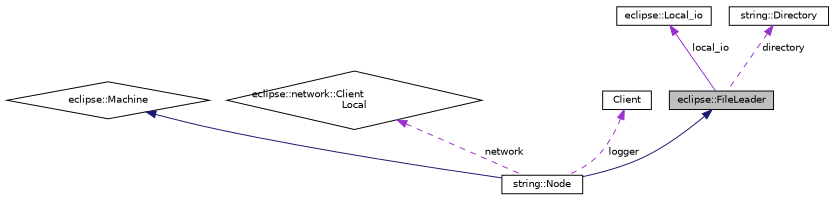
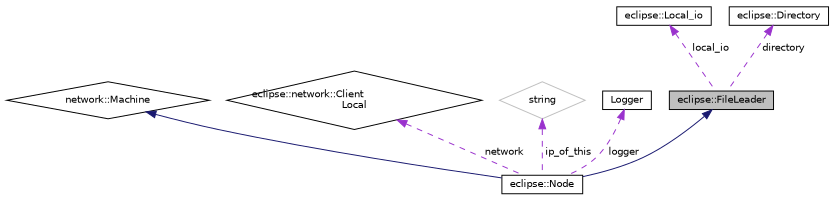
node "string::Directory": label "string::Directory" -> "eclipse::Directory"
edge "eclipse::FileLeader" -> "eclipse::Local_io": style solid -> dashed
node "eclipse::Machine": label "eclipse::Machine" -> "network::Machine"
node "string": added
node "Client": label "Client" -> "Logger"
node "string::Node": label "string::Node" -> "eclipse::Node"
